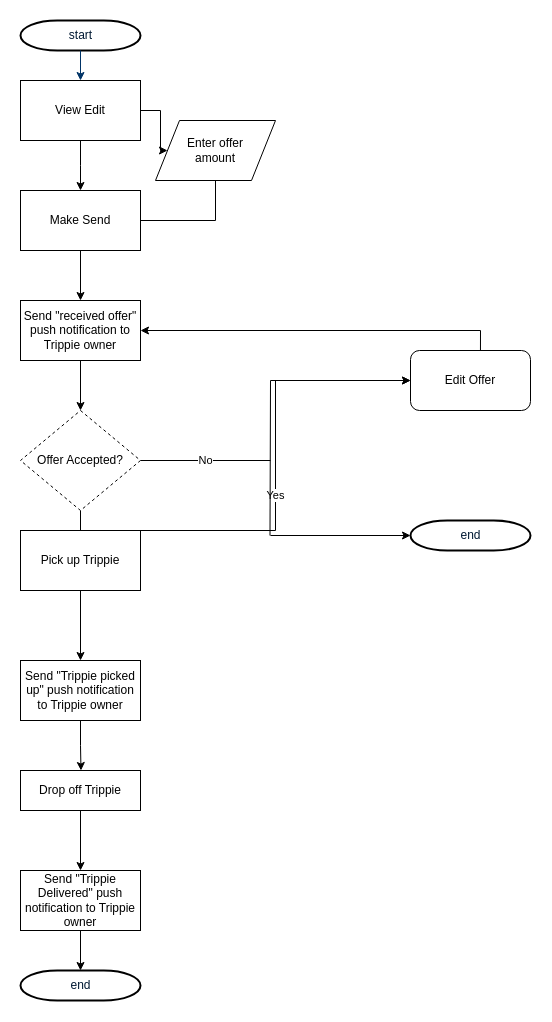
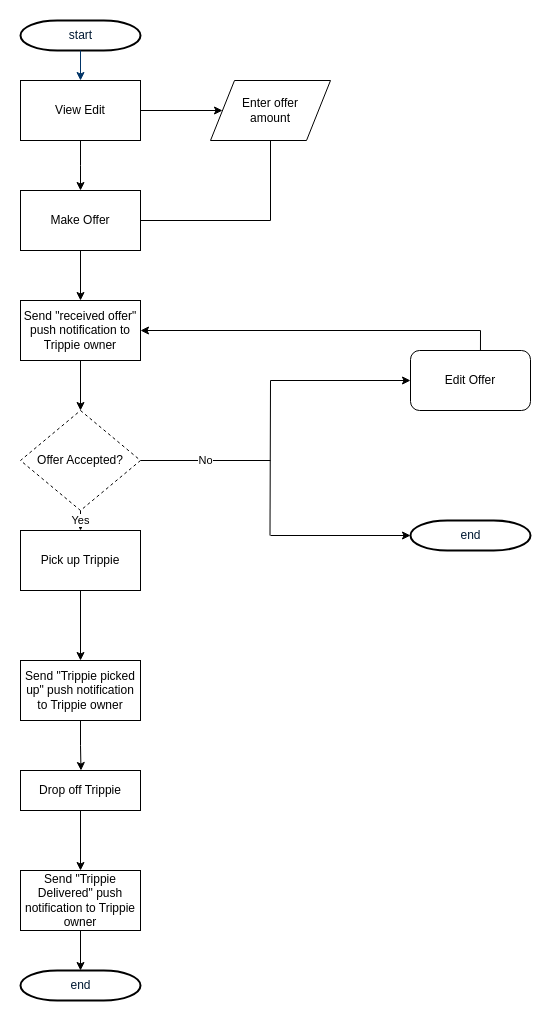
node "Enter offer amount": moved (216, 151) -> (271, 111)
node "Make Send": label "Make Send" -> "Make Offer"
edge "Offer Accepted?" -> "Edit Offer": now "Offer Accepted?" -> "Pick up Trippie"
